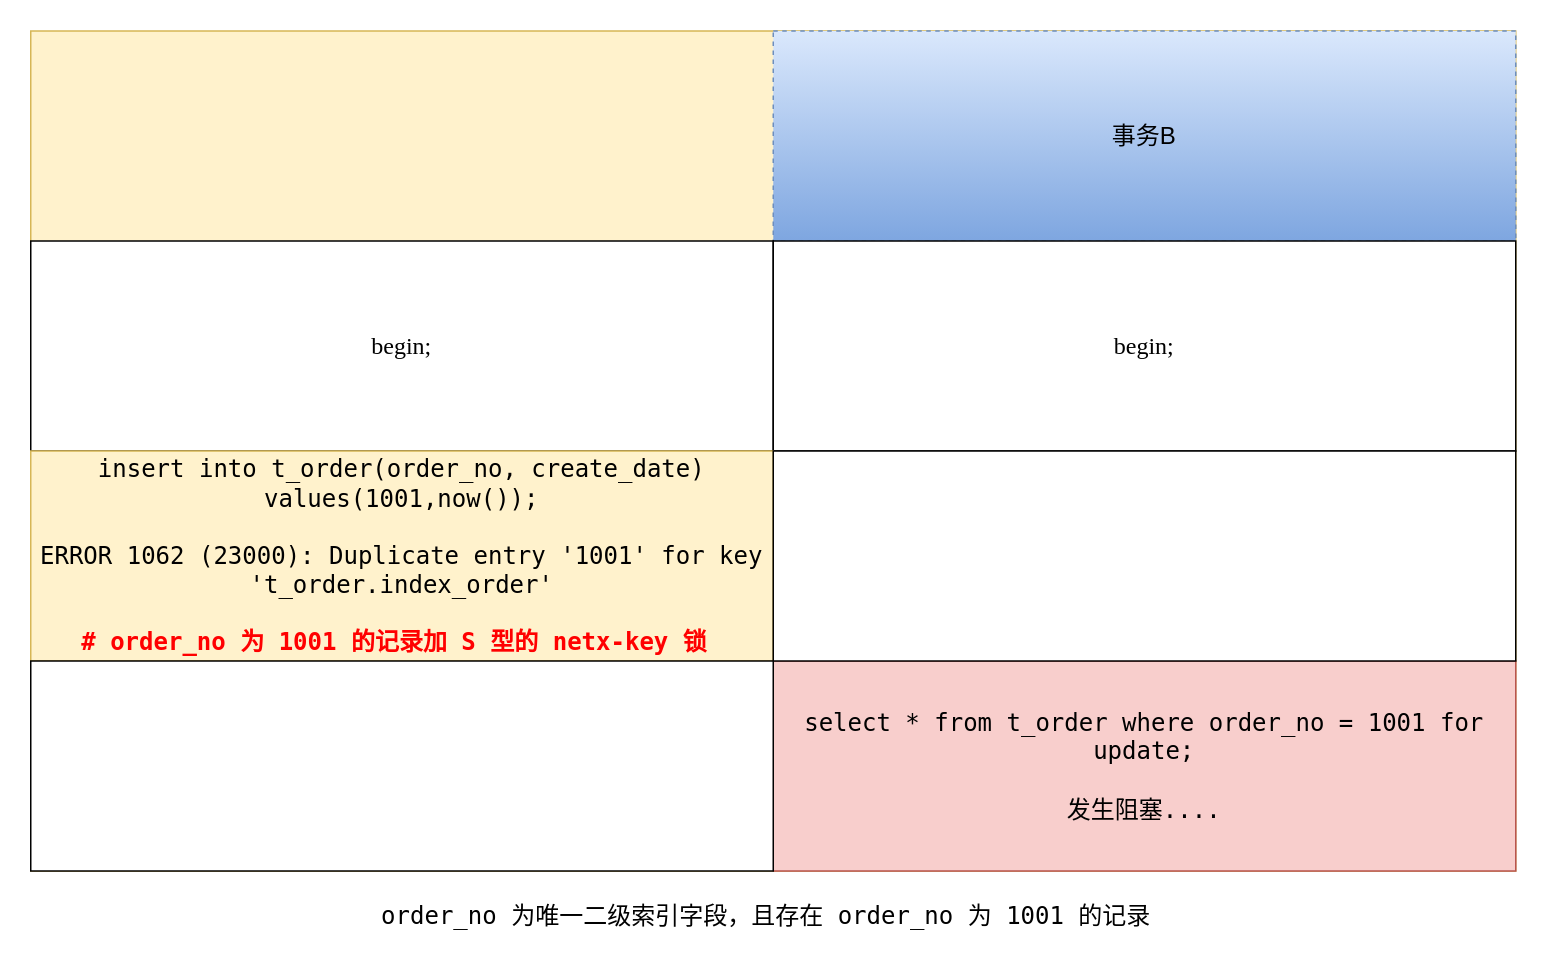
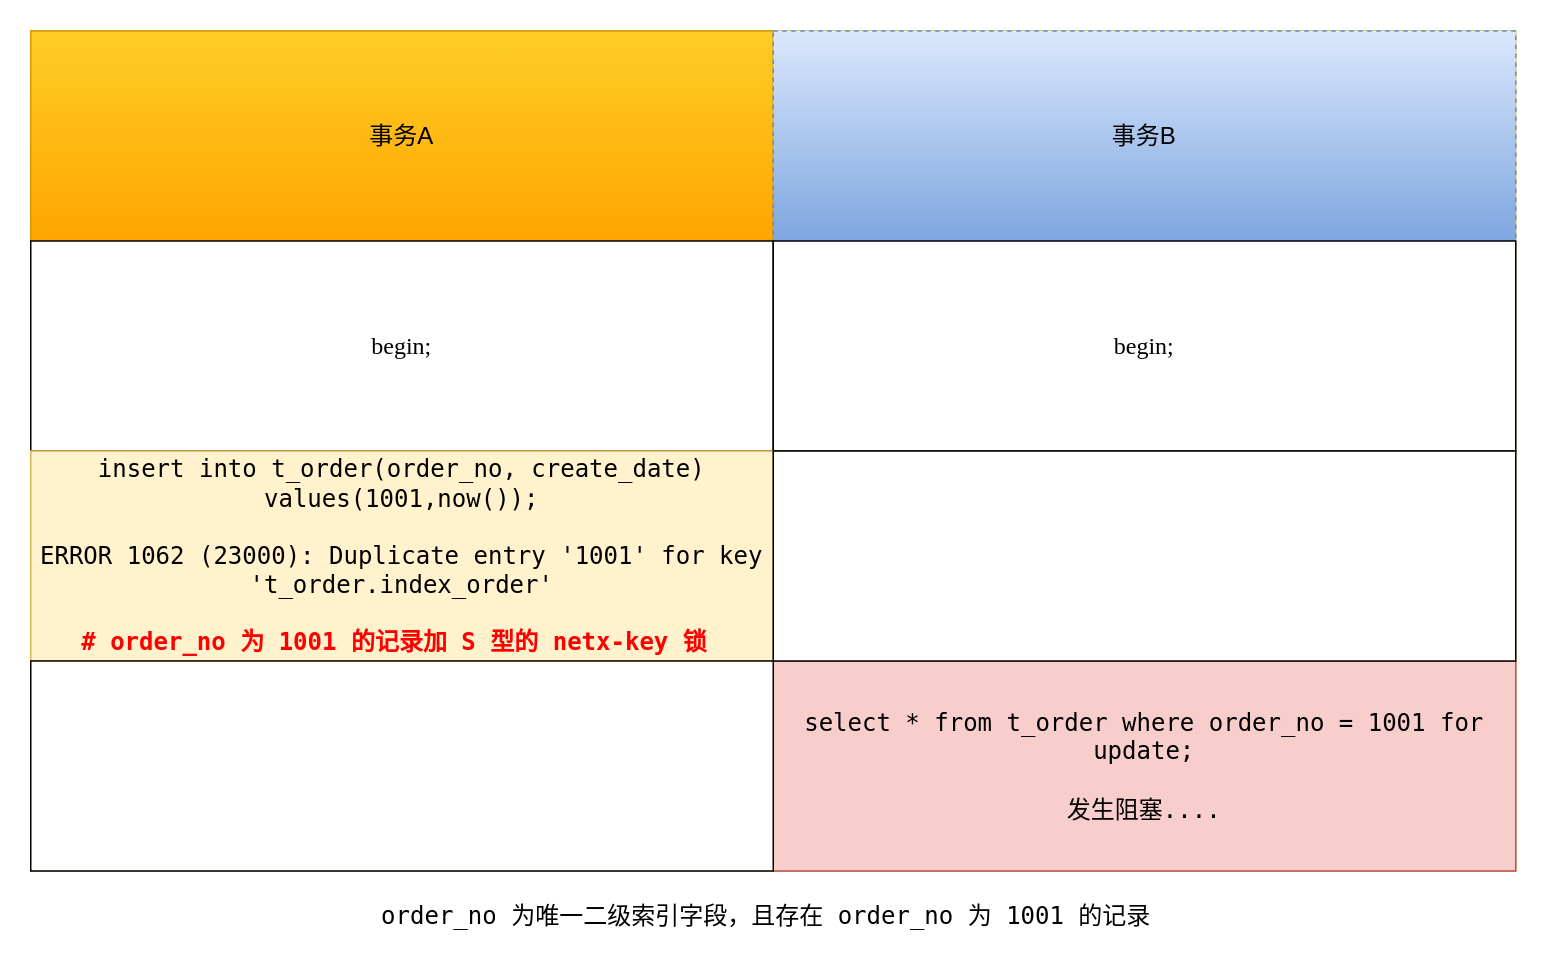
node "事务A": added
